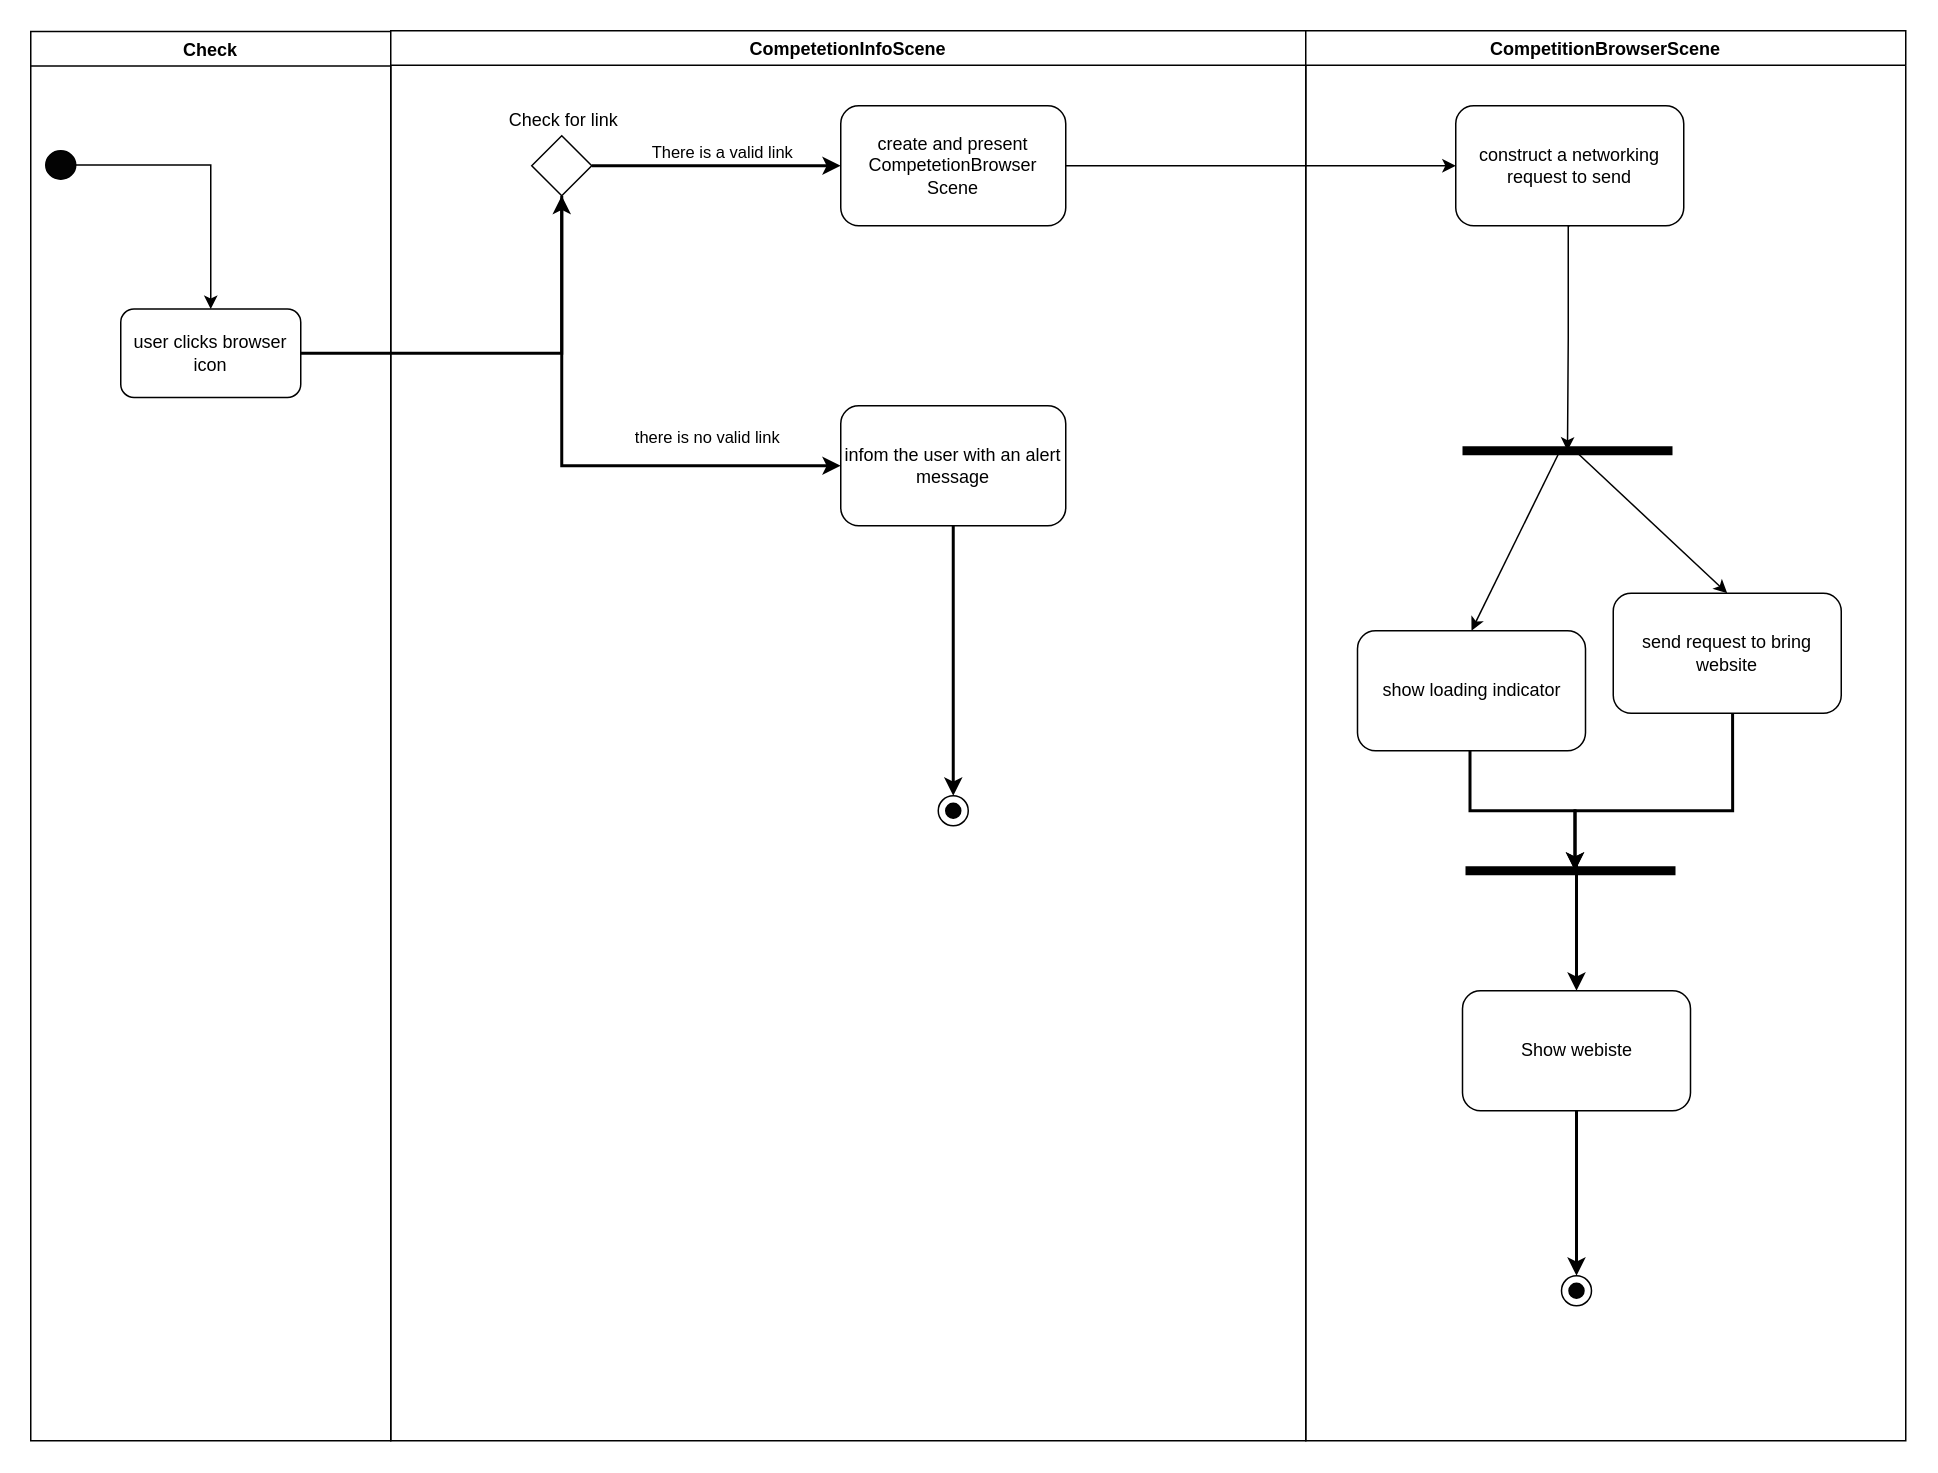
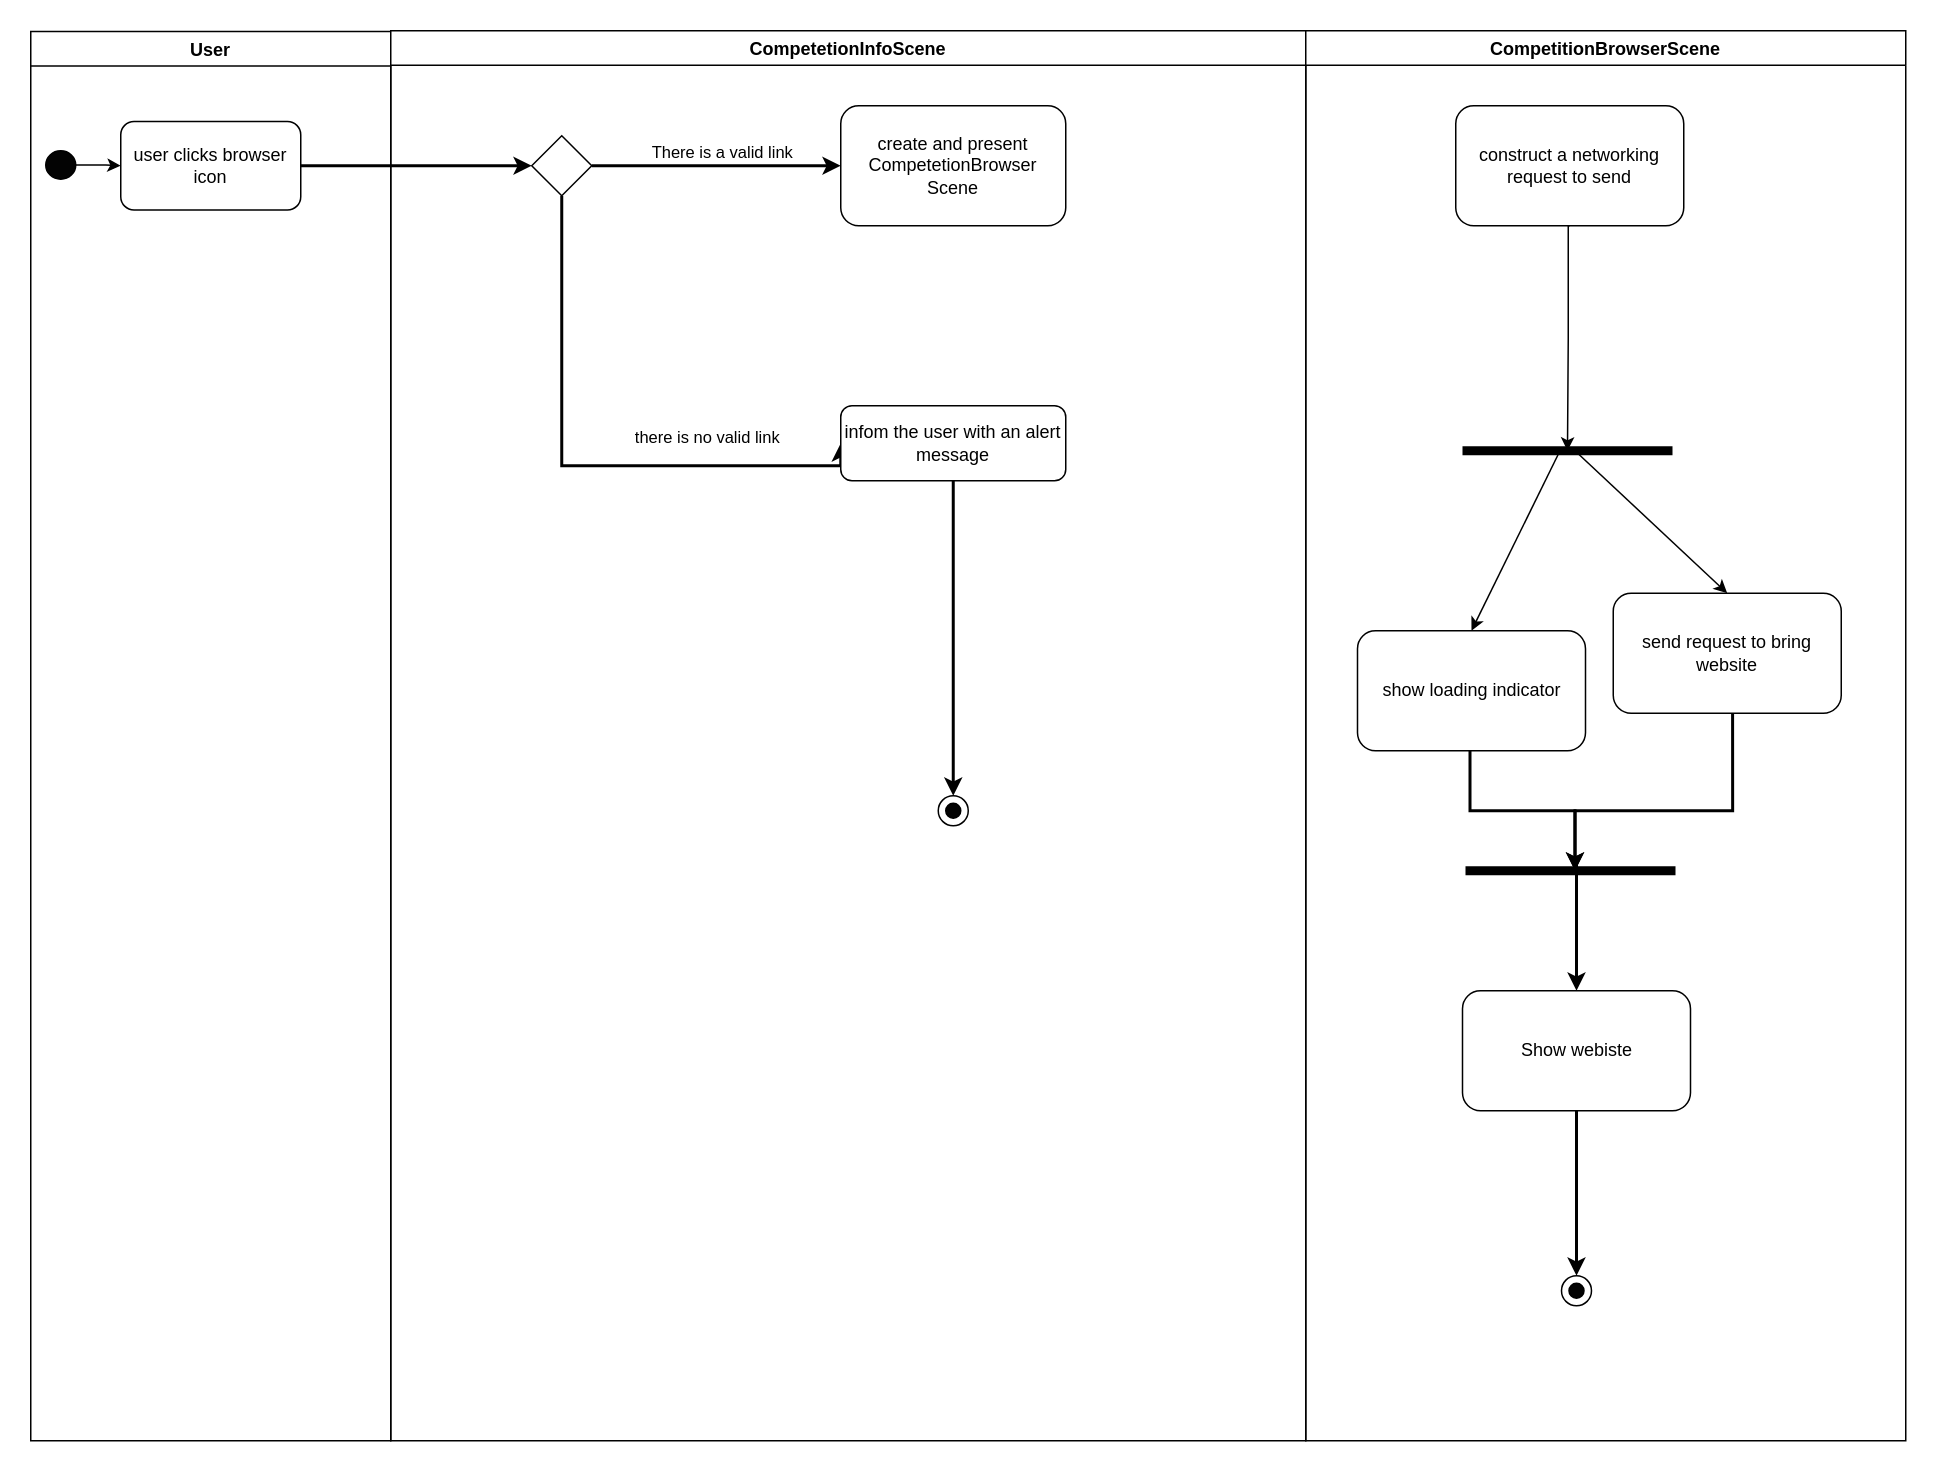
node "Check": label "Check" -> "User"
node "Check for link": removed
edge "create and present CompetetionBrowser Scene" -> "construct a networking request to send": removed
node "user clicks browser icon": moved (211, 353) -> (211, 166)
node "infom the user with an alert message": size 225x120 -> 225x75
